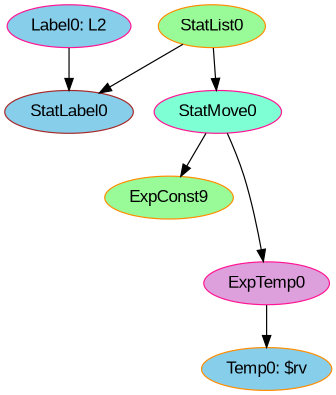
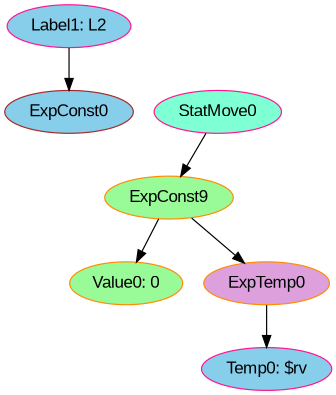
node "Label0: L2": label "Label0: L2" -> "Label1: L2"
node "StatList0": removed
node "StatLabel0": label "StatLabel0" -> "ExpConst0"
edge "StatMove0" -> "ExpTemp0": now "ExpConst9" -> "ExpTemp0"
node "Value0: 0": added
node "ExpTemp0": color deeppink -> darkorange
node "Temp0: $rv": color darkorange -> deeppink
